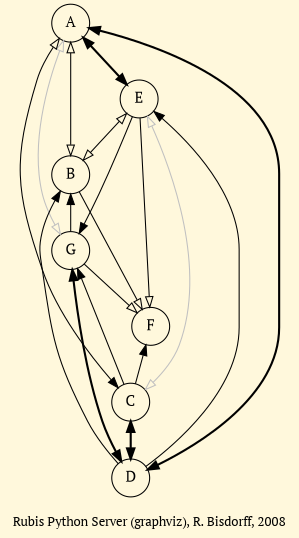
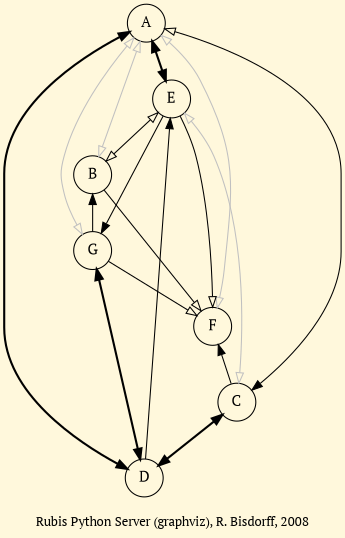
edge "A" -- "B": color black -> grey
edge "A" -- "F": added
edge "C" -> "G": removed
edge "D" -> "B": removed
